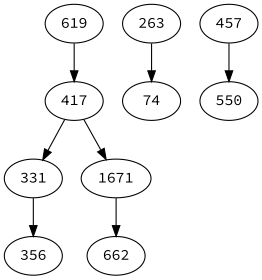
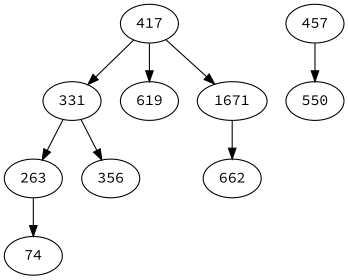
edge "619" -> "417": reversed
edge "331" -> "263": added
